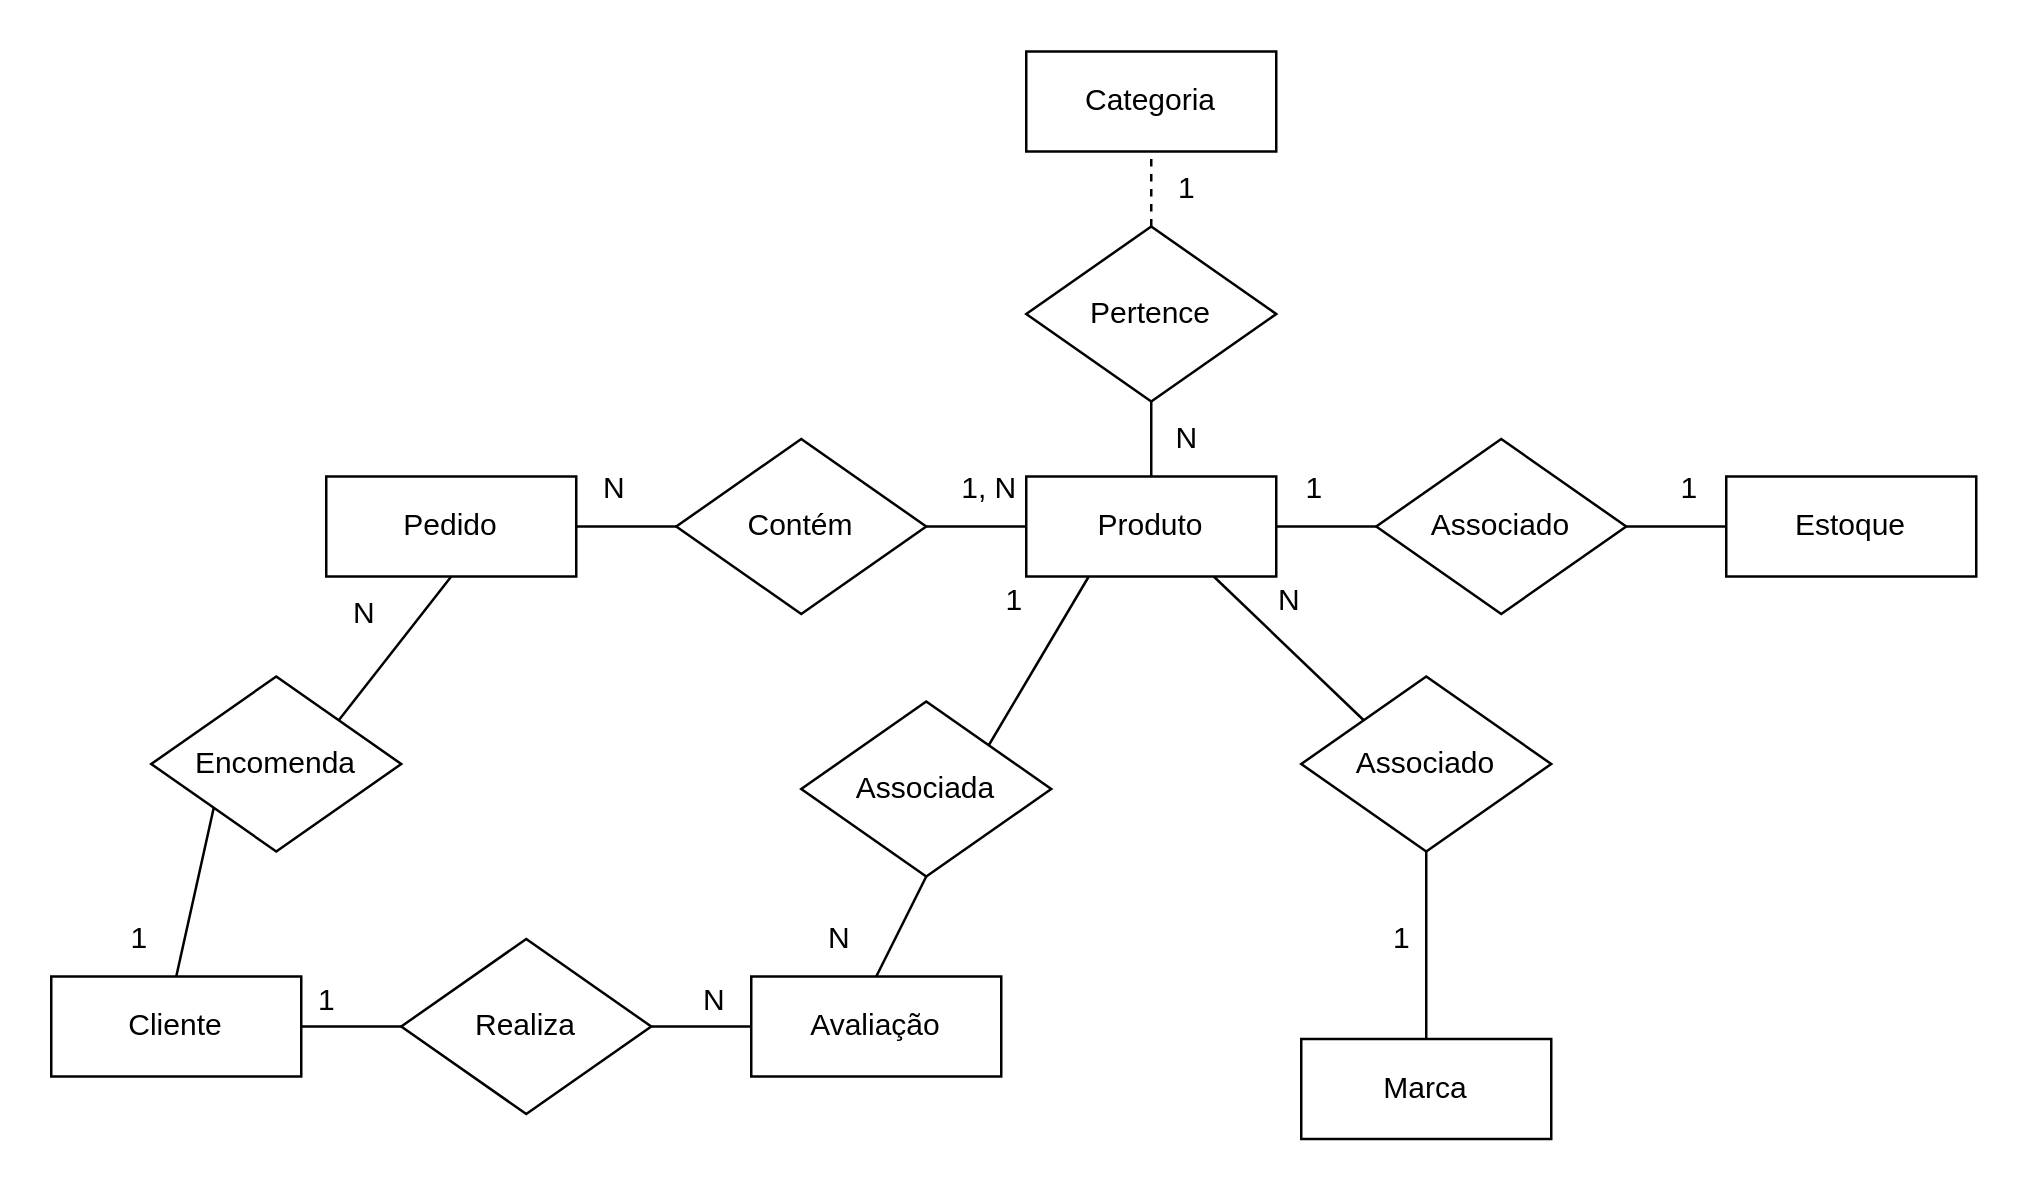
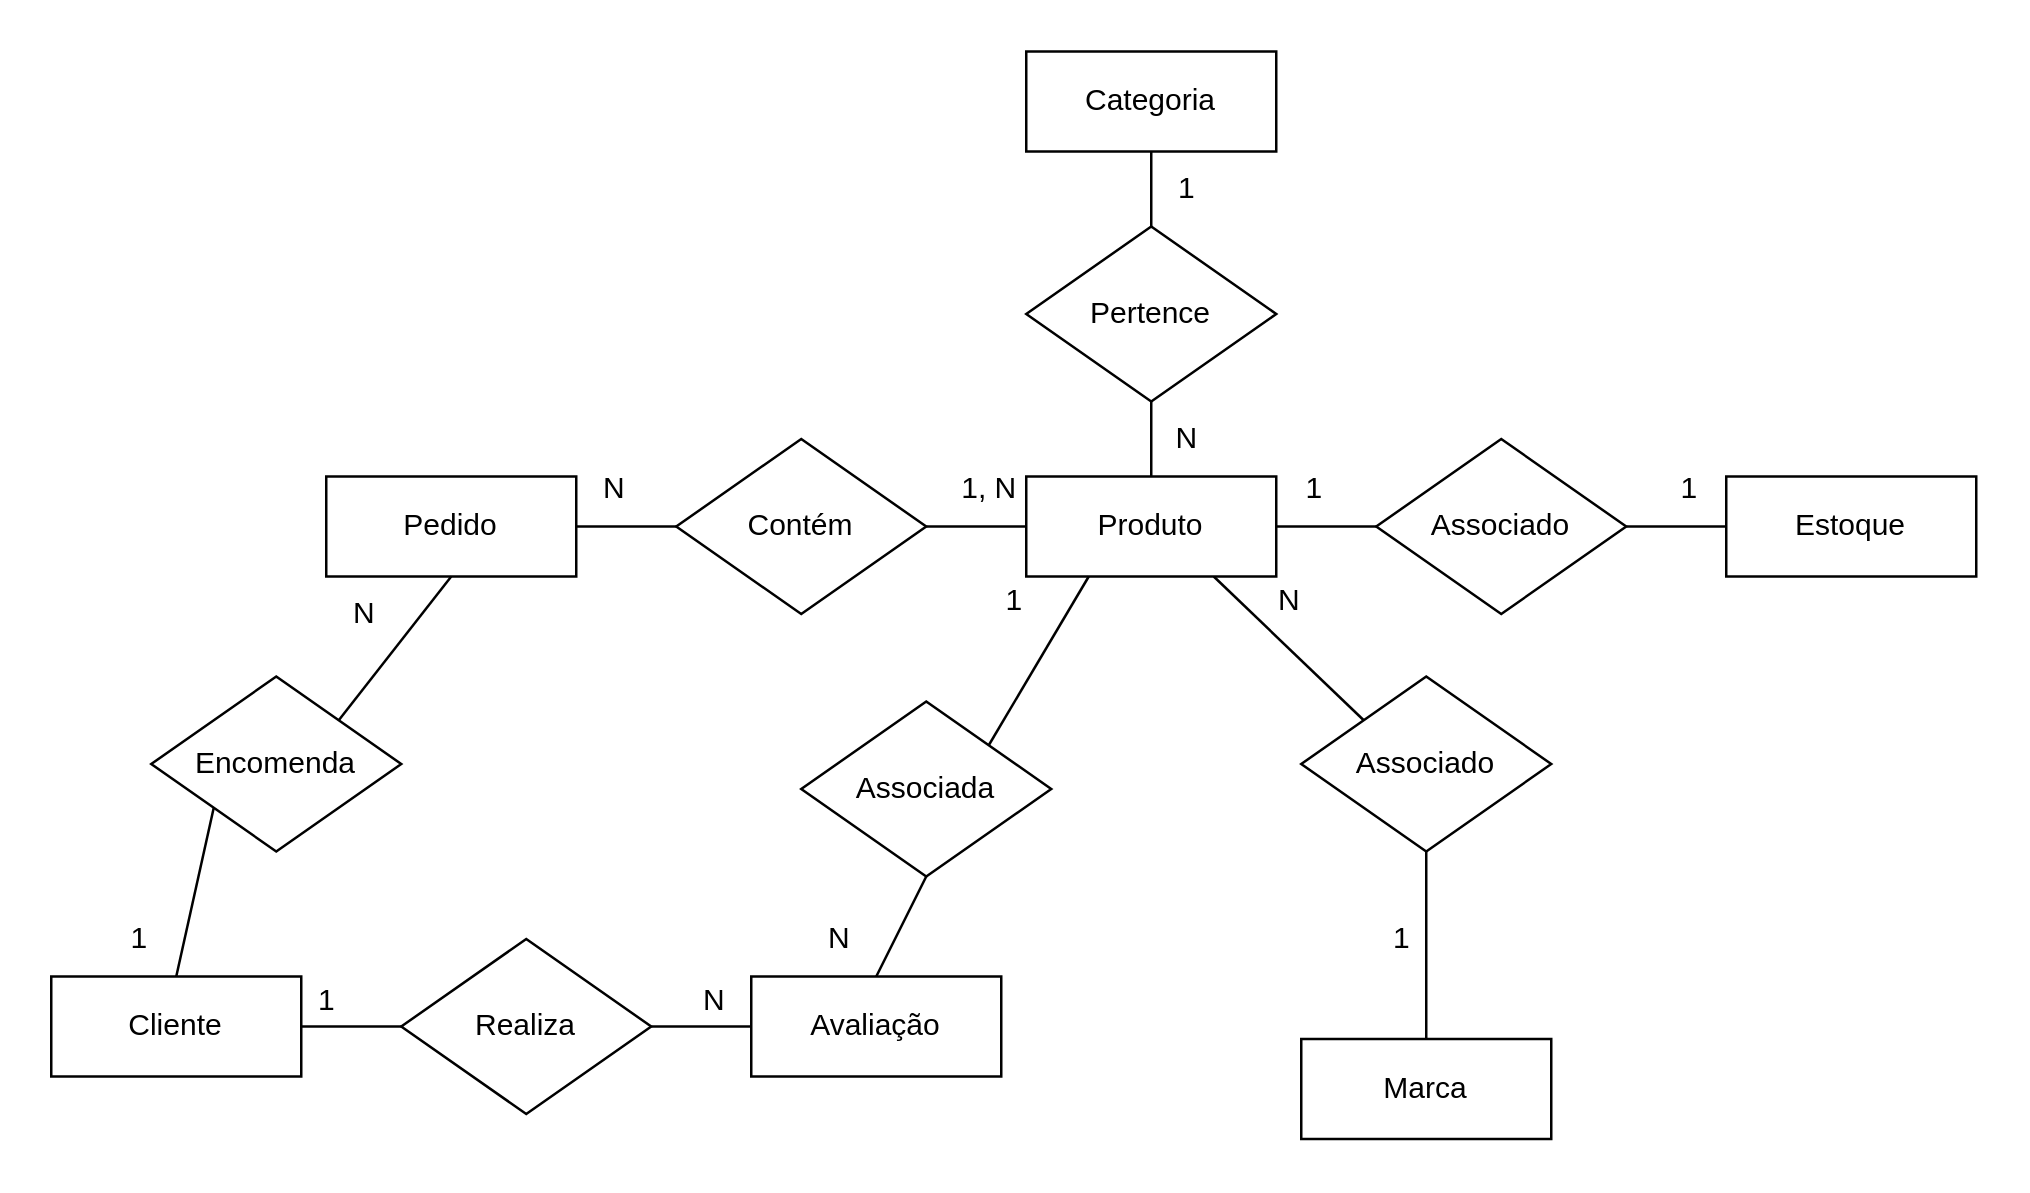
edge "Categoria" -- "Pertence": style dashed -> solid
